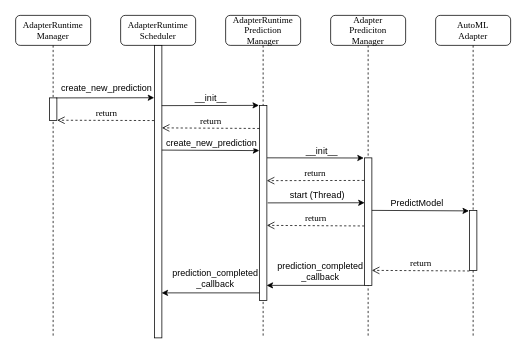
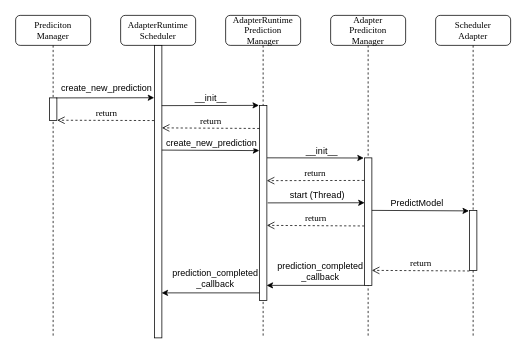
node "AdapterRuntime Manager": label "AdapterRuntime Manager" -> "Prediciton Manager"
node "AutoML Adapter": label "AutoML Adapter" -> "Scheduler Adapter"
